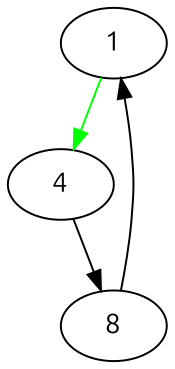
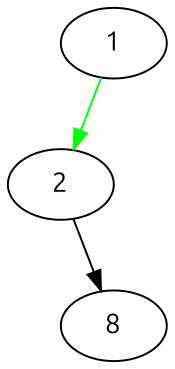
node "4": label "4" -> "2"
edge "8" -> "1": removed
